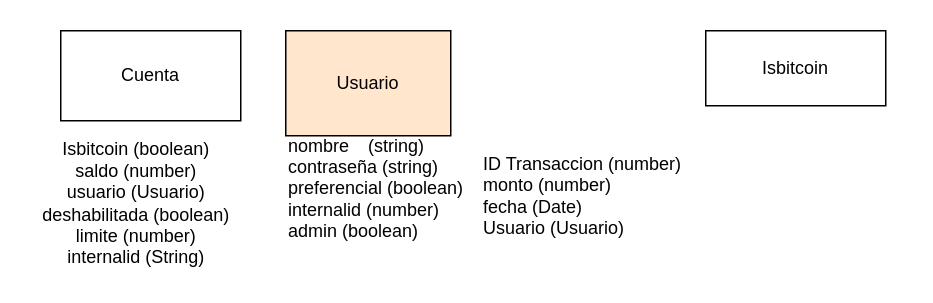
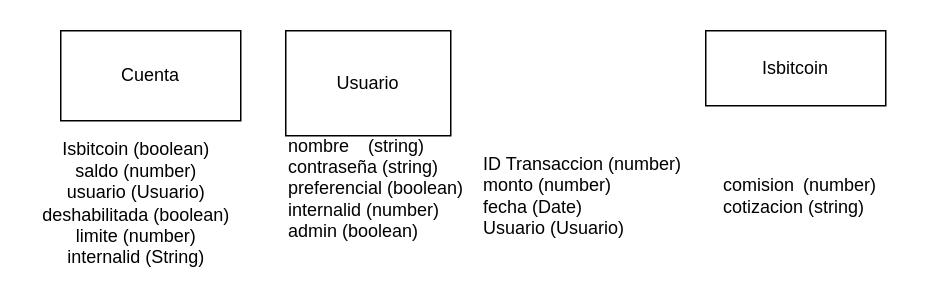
node "Usuario": fillcolor #ffe6cc -> #ffffff
node "comision (number) cotizacion (string)": added
